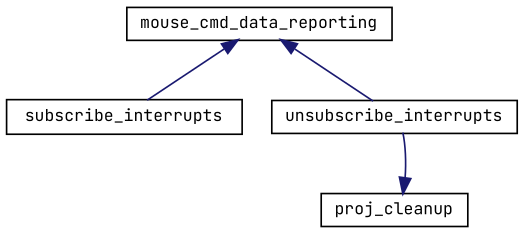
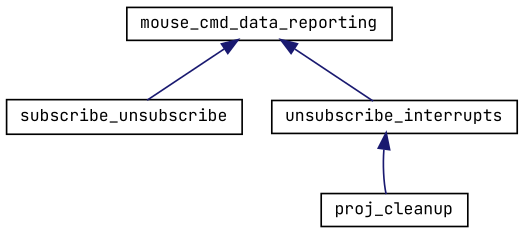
node "subscribe_interrupts": label "subscribe_interrupts" -> "subscribe_unsubscribe"
edge "unsubscribe_interrupts" -> "proj_cleanup": reversed
